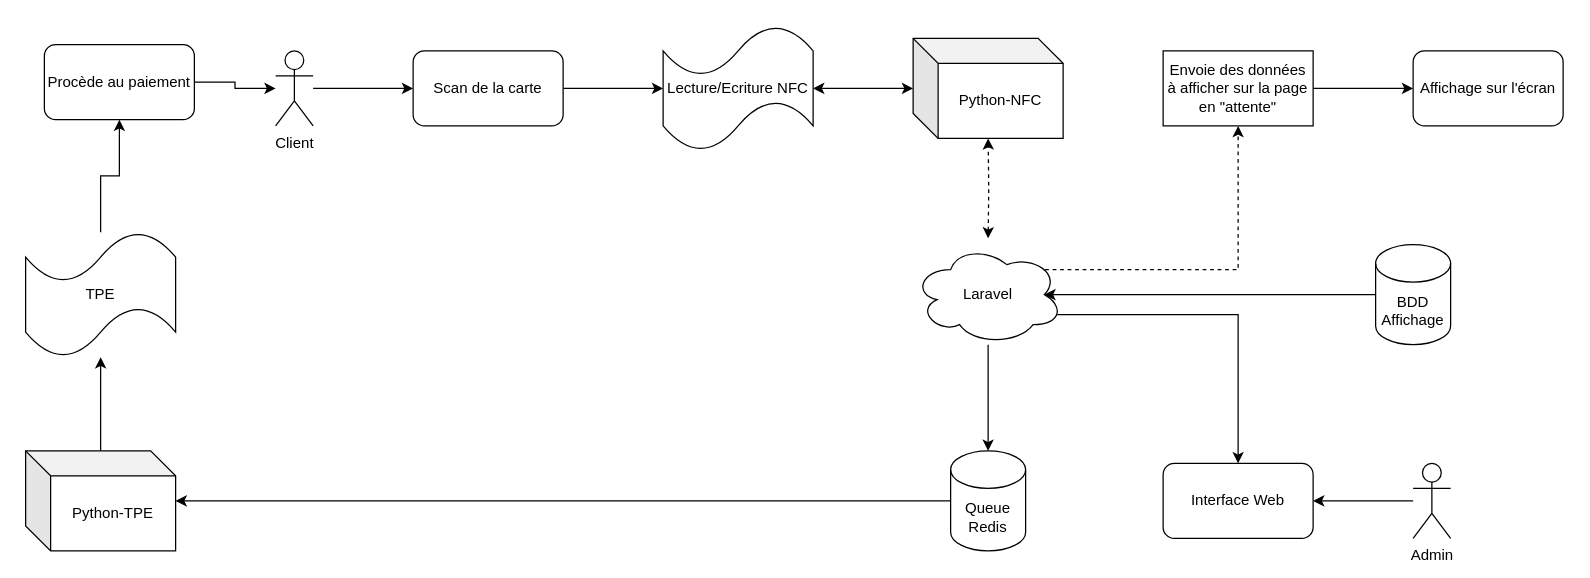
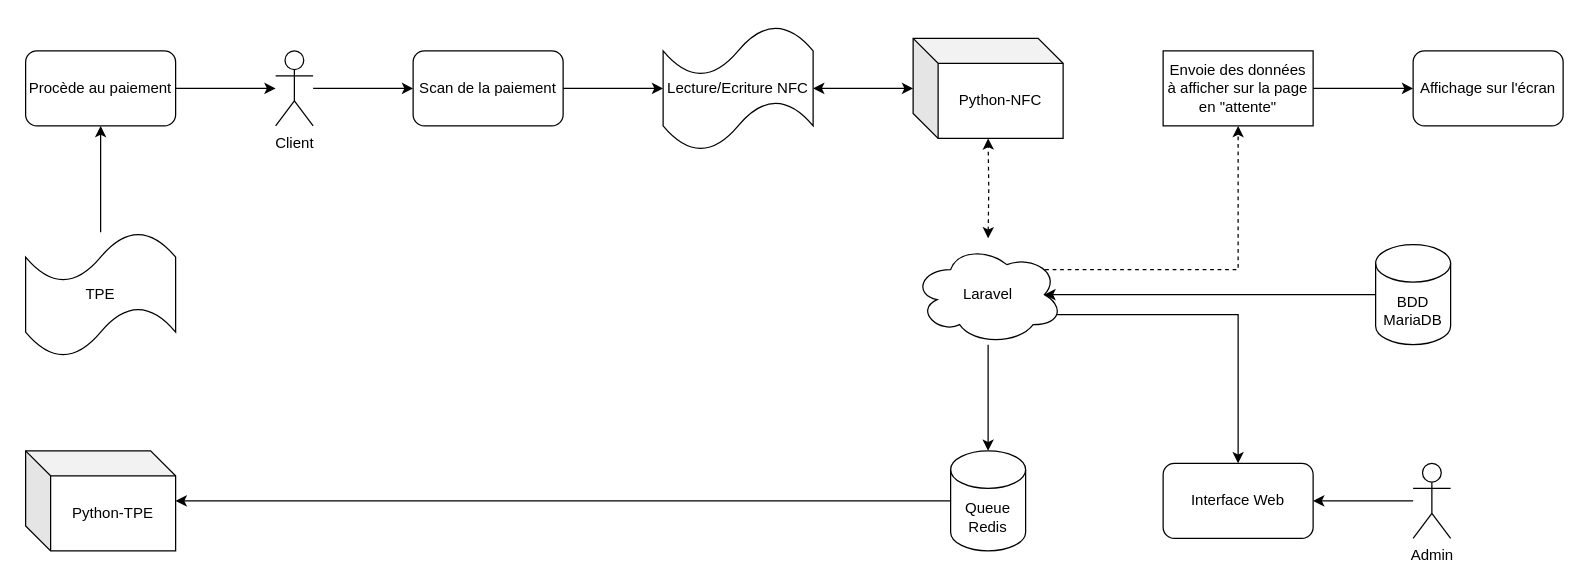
node "Procède au paiement": moved (119, 82) -> (101, 88)
node "Scan de la carte": label "Scan de la carte" -> "Scan de la paiement"
node "BDD Affichage": label "BDD Affichage" -> "BDD MariaDB"
edge "Python-TPE" -> "TPE": removed
